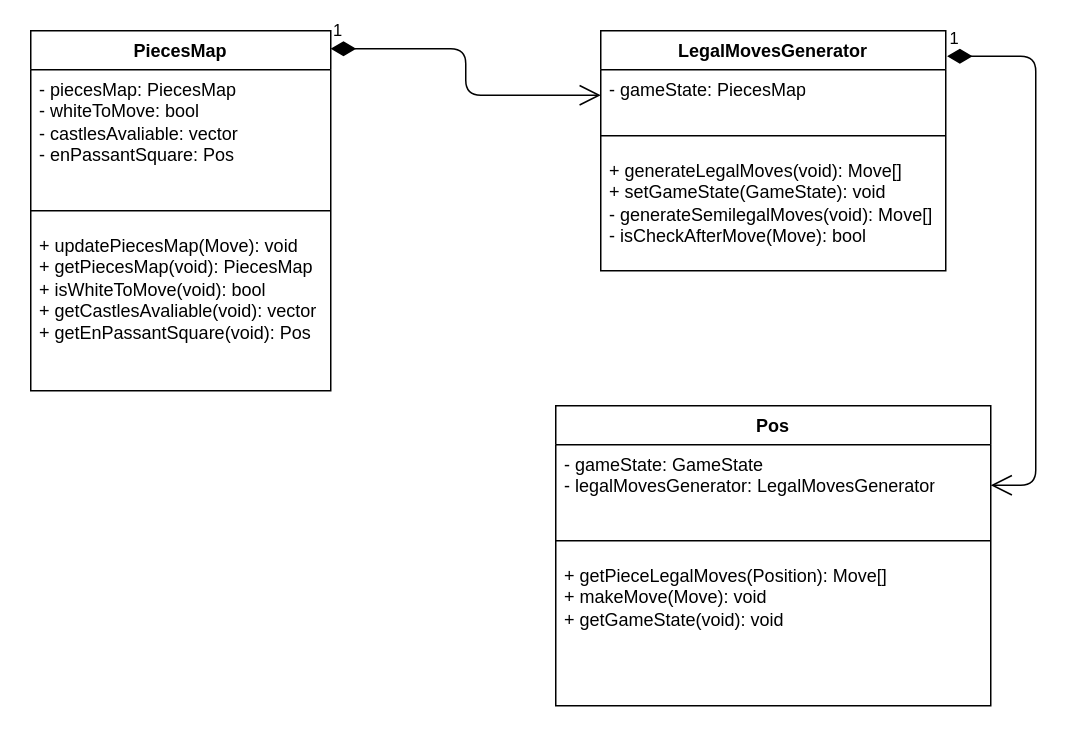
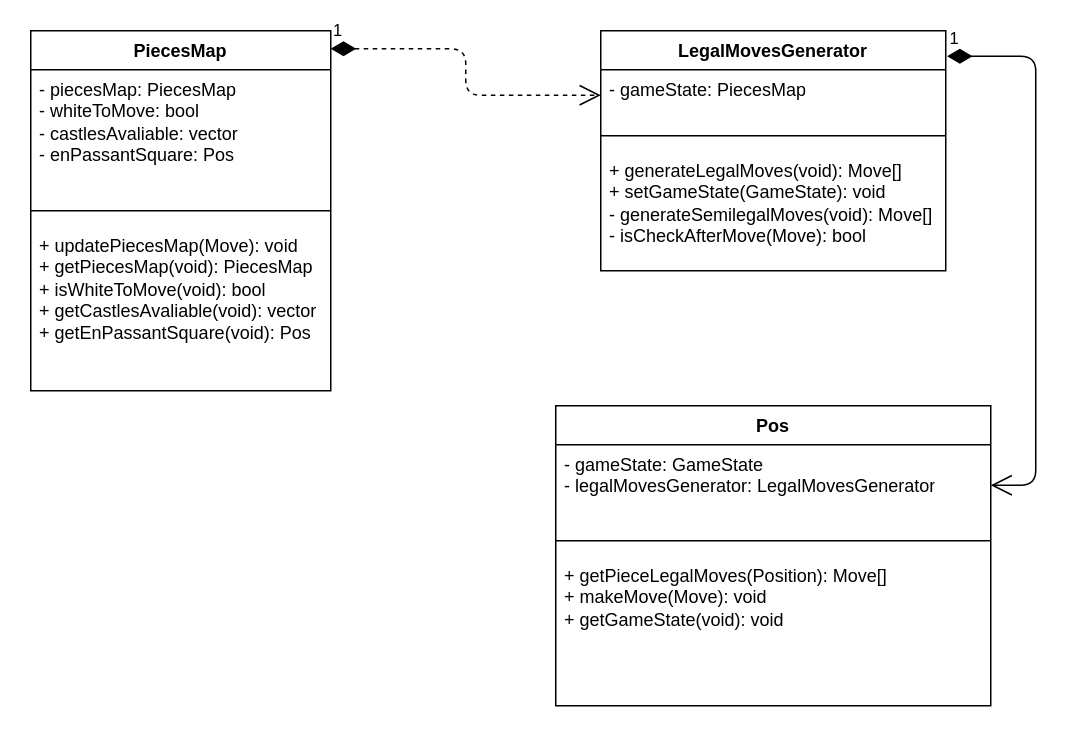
edge "- gameState: PiecesMap" -- "PiecesMap": style solid -> dashed
